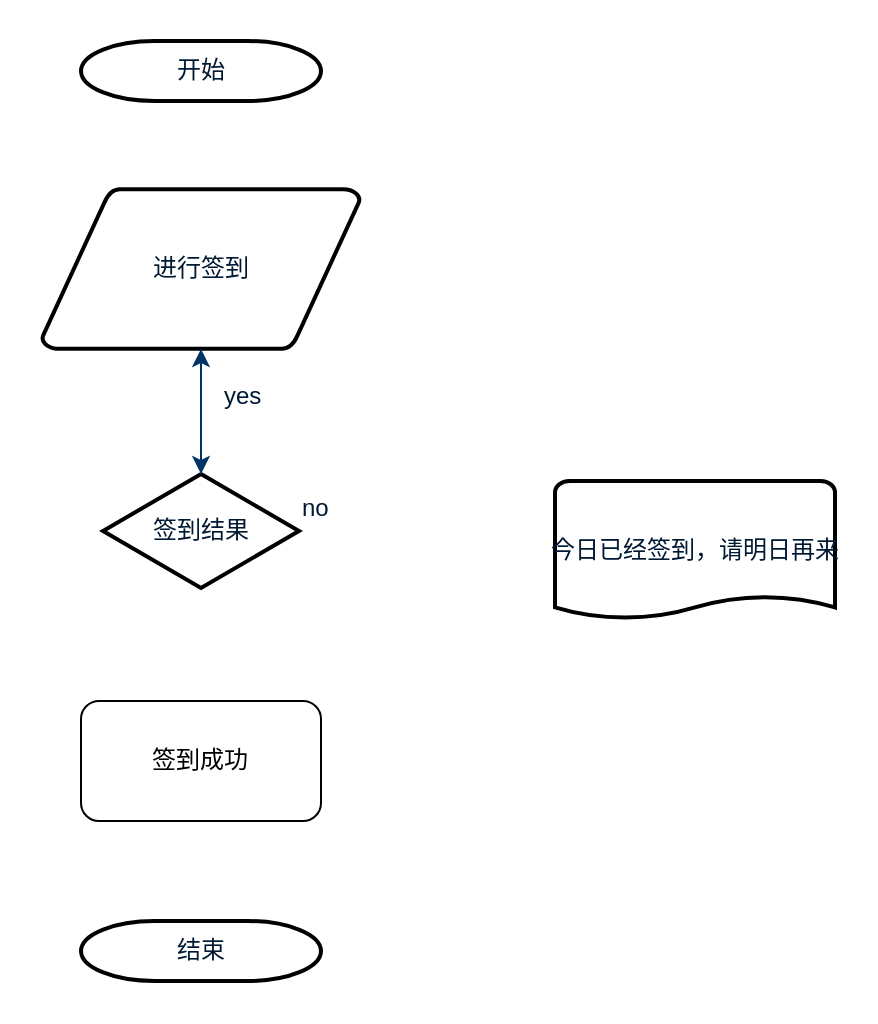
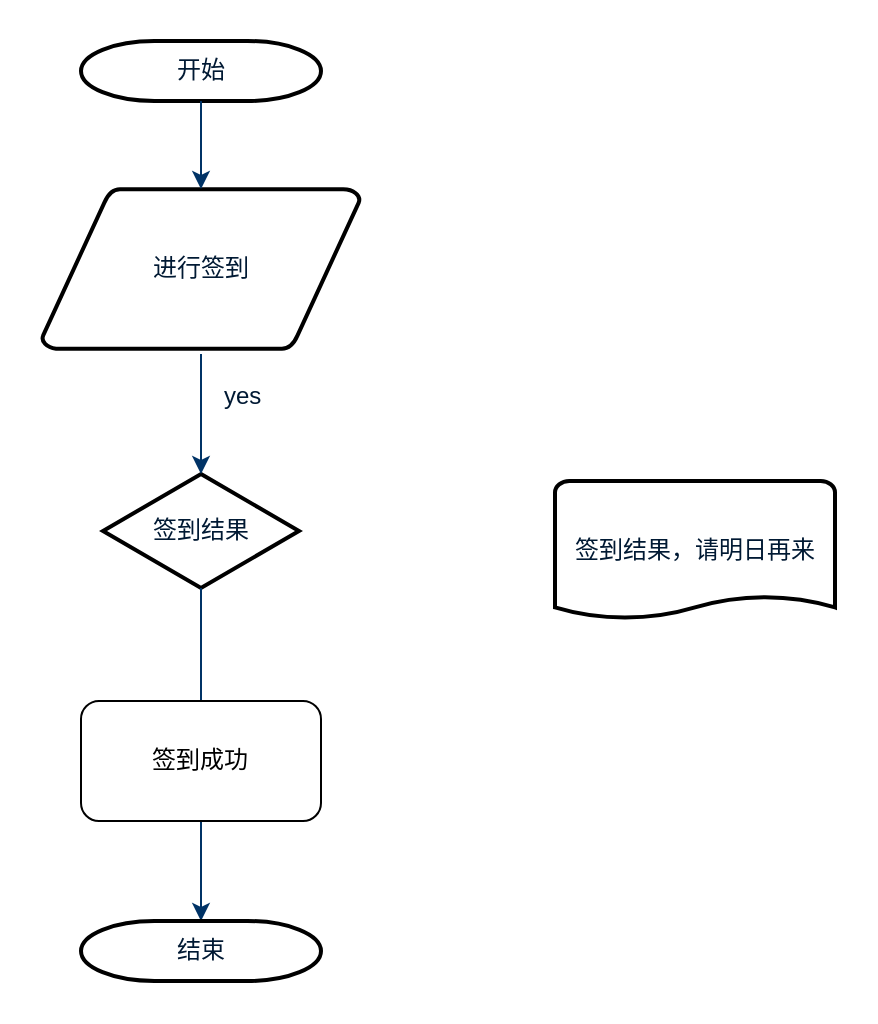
edge "开始" -> "进行签到": added
edge "签到结果" -> "进行签到": now "签到结果" -> "结束"
node "no": removed
node "今日已经签到，请明日再来": label "今日已经签到，请明日再来" -> "签到结果，请明日再来"
